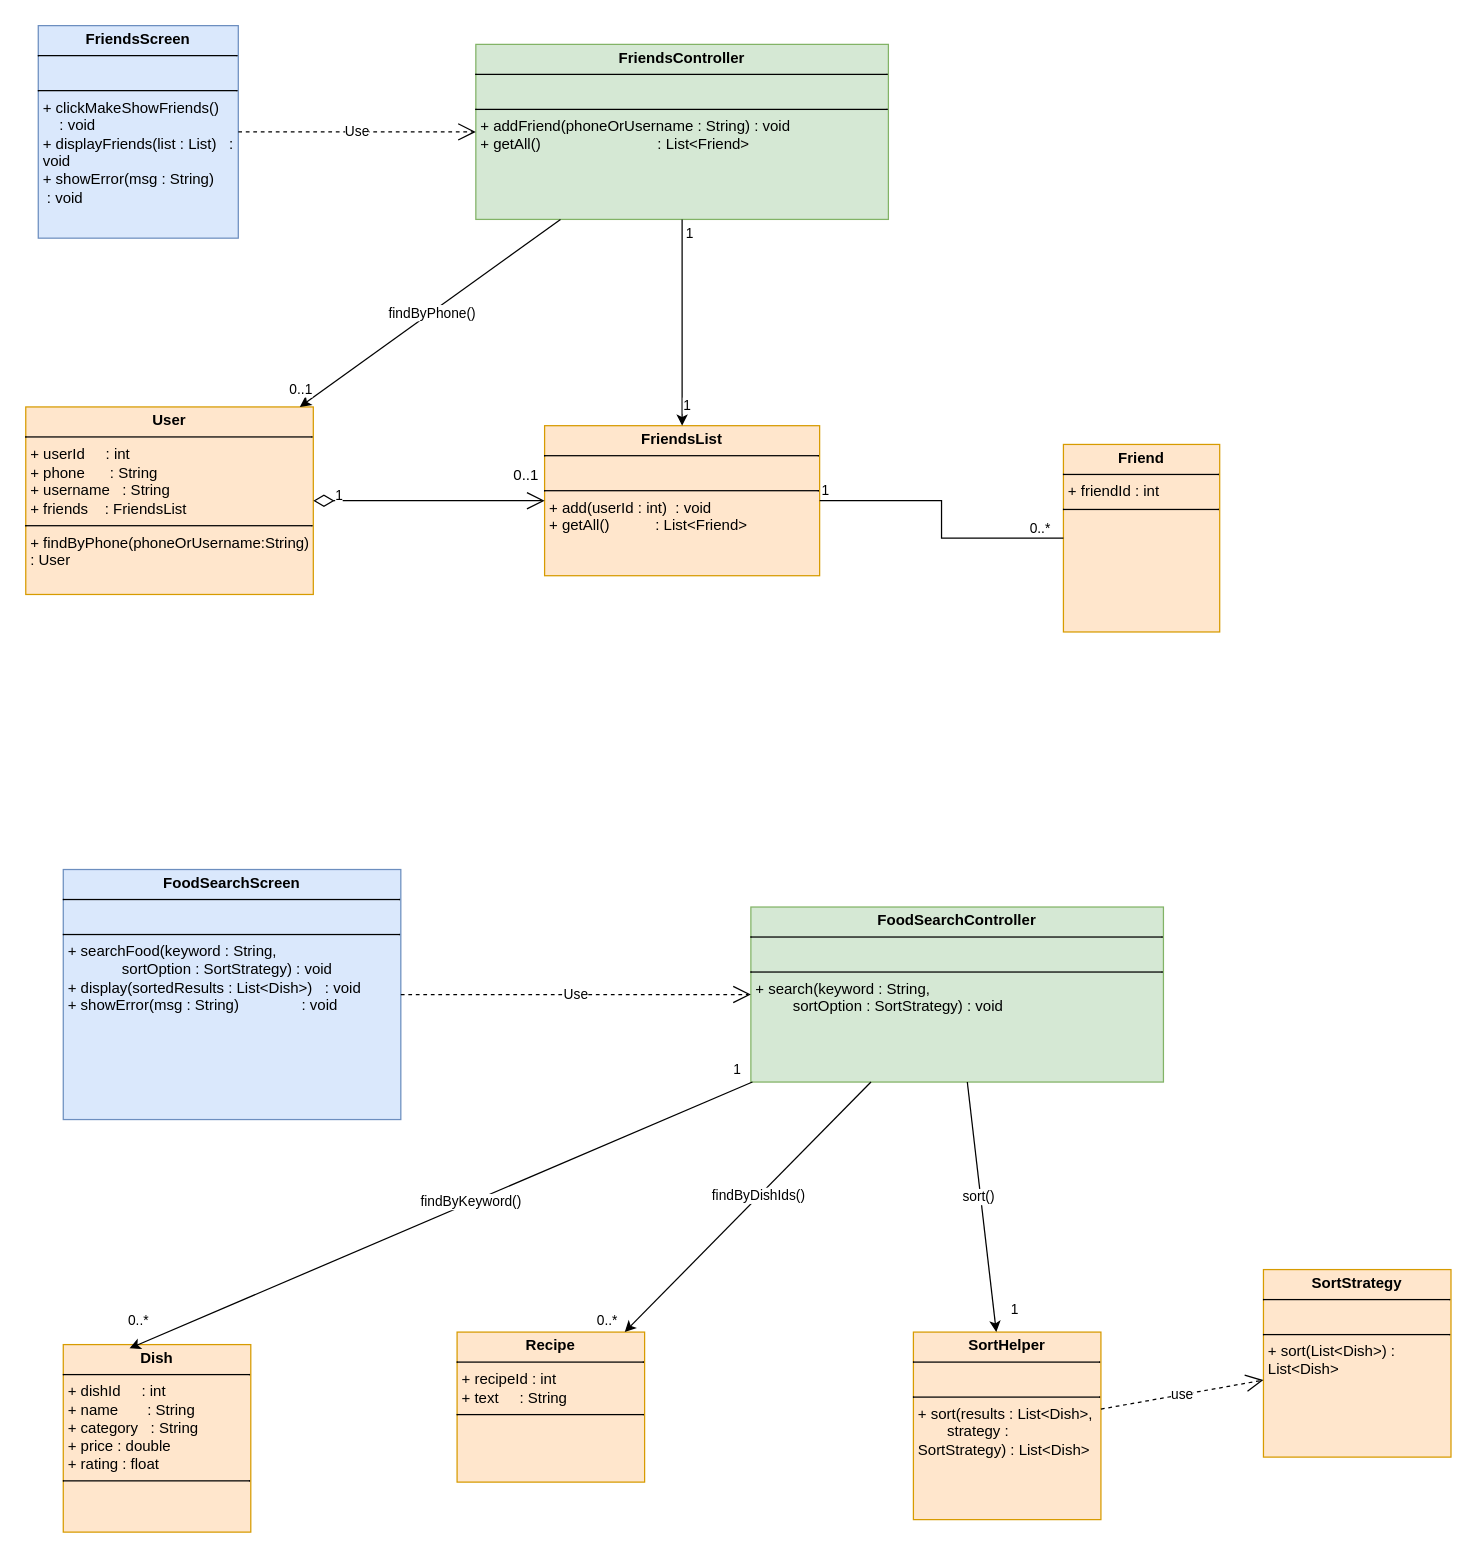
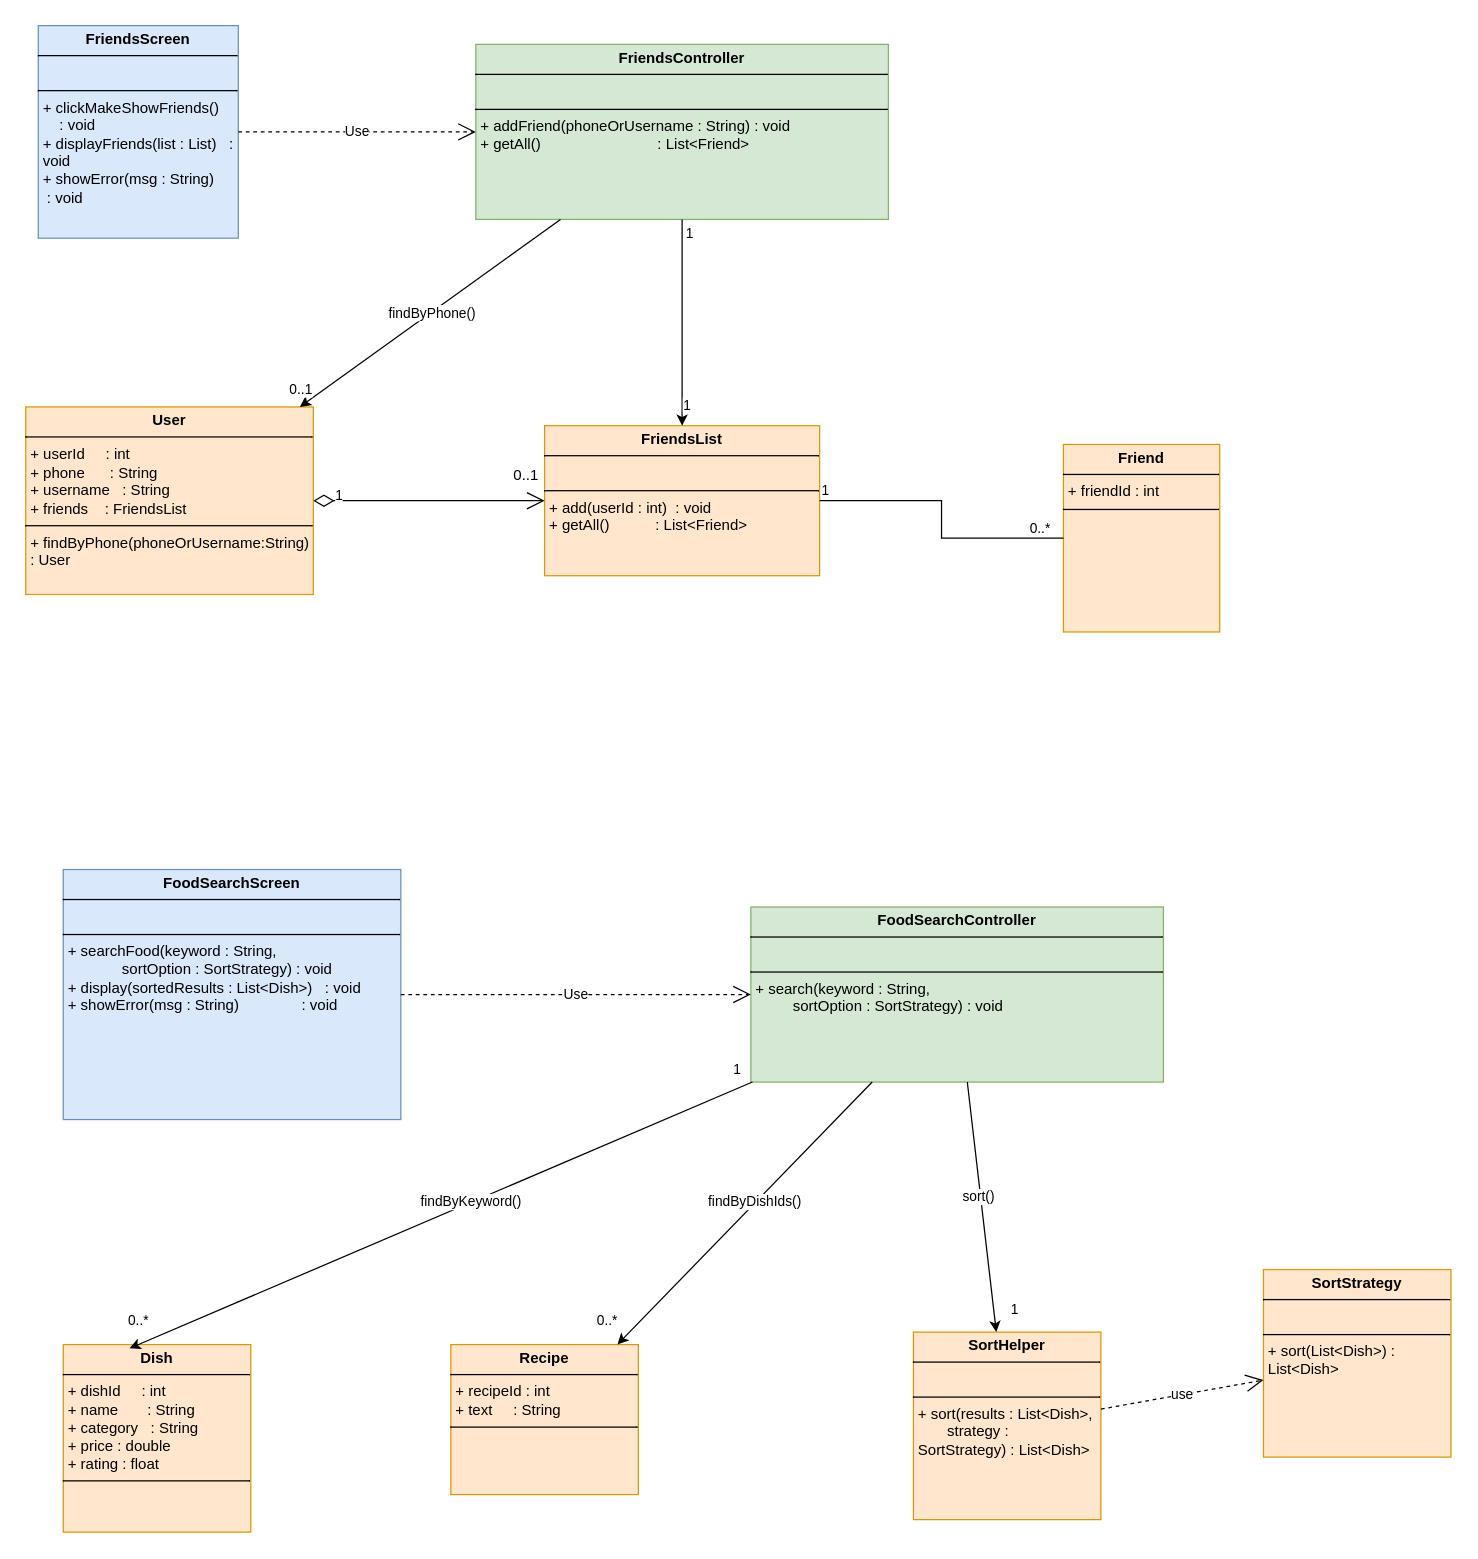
node "Recipe + recipeId : int + text : String": moved (551, 1407) -> (544, 1419)
